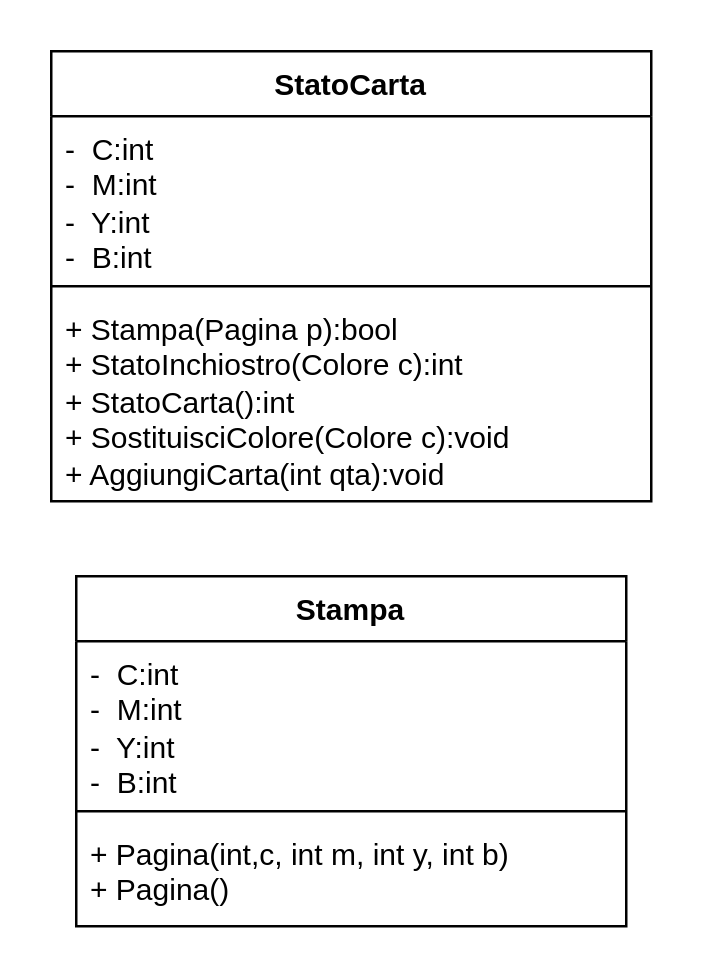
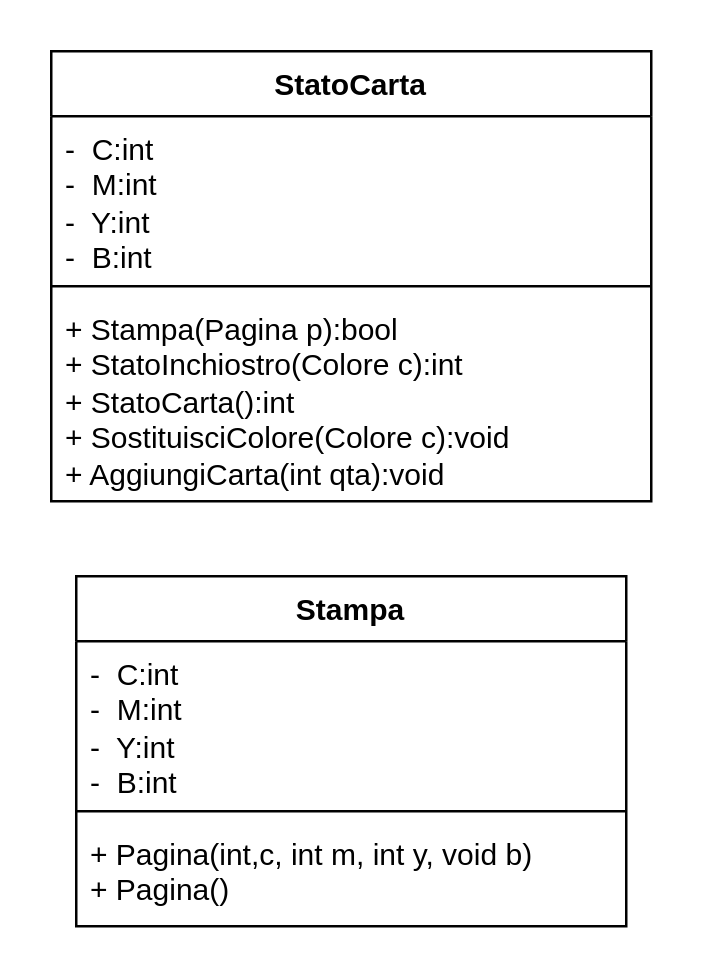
node "+ Pagina(int,c, int m, int y, int b) + Pagina()": label "+ Pagina(int,c, int m, int y, int b) + Pagina()" -> "+ Pagina(int,c, int m, int y, void b) + Pagina()"
